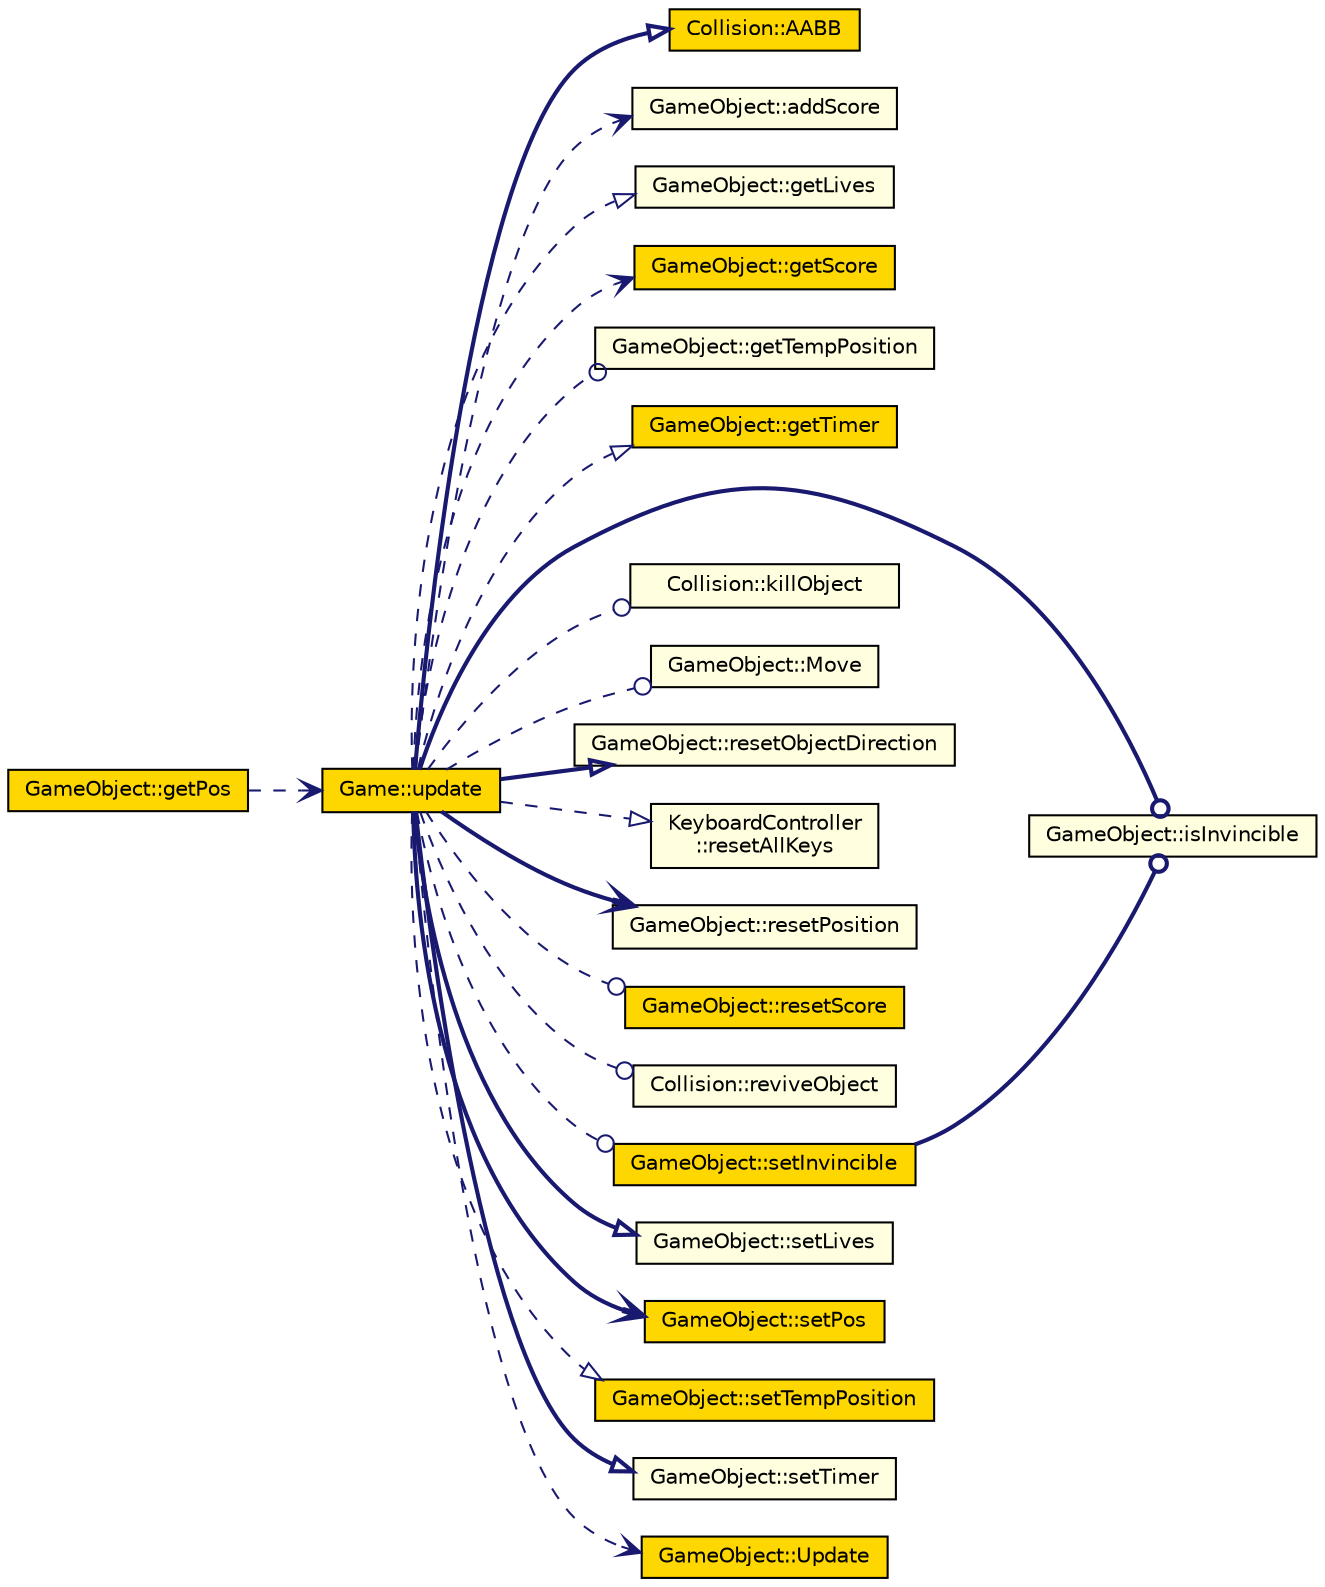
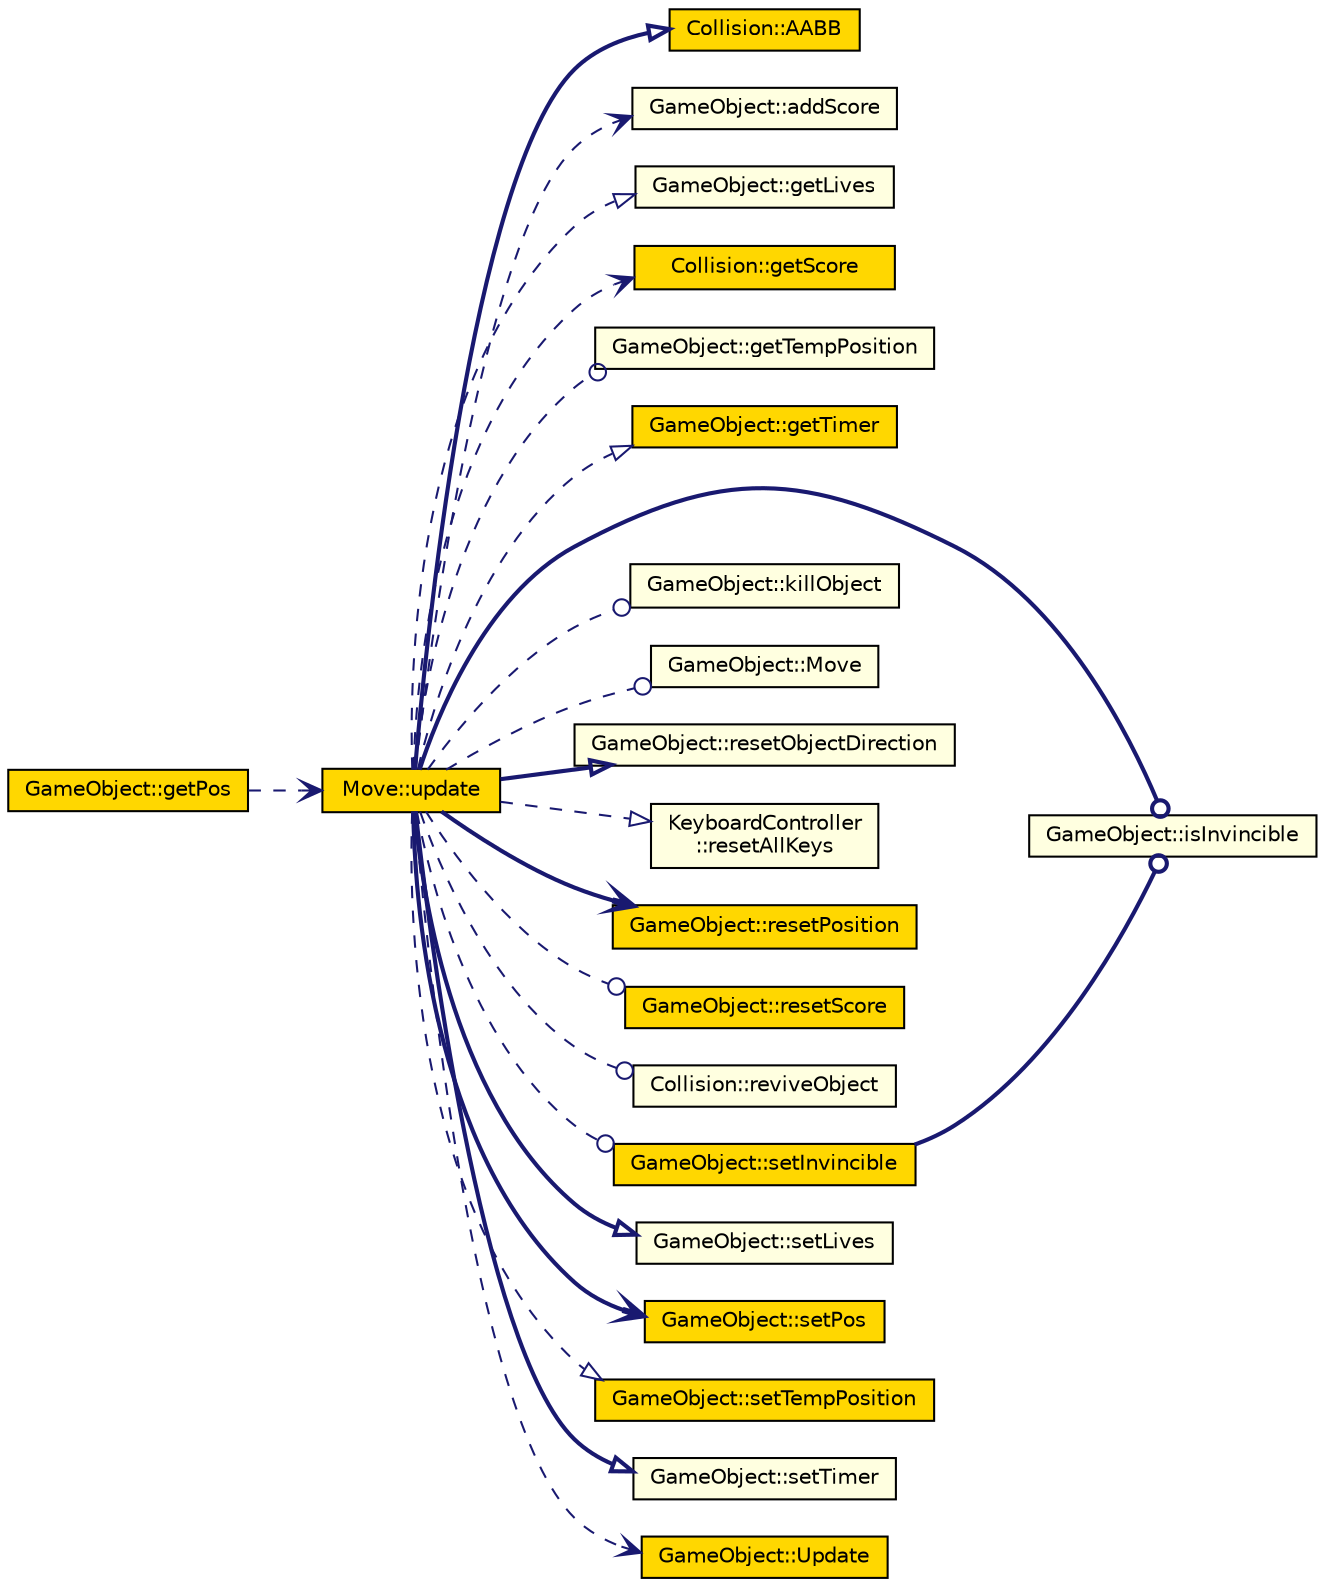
node "GameObject::getScore": label "GameObject::getScore" -> "Collision::getScore"
node "Collision::killObject": label "Collision::killObject" -> "GameObject::killObject"
node "Game::update": label "Game::update" -> "Move::update"
node "GameObject::resetPosition": fillcolor lightyellow -> gold
